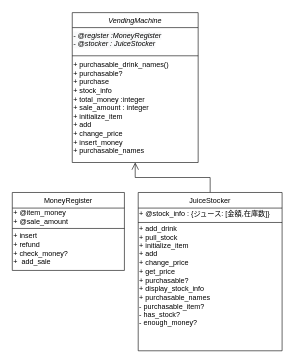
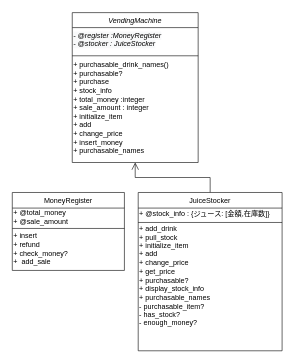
node "+ @item_money + @sale_amount": label "+ @item_money + @sale_amount" -> "+ @total_money + @sale_amount"
